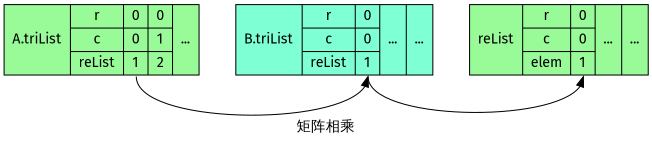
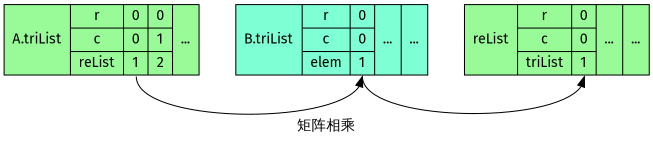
node "B.triList": text "reList" -> "elem"
node "reList": text "elem" -> "triList"
